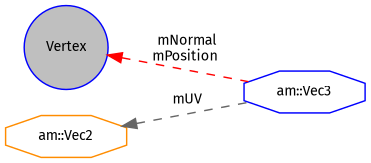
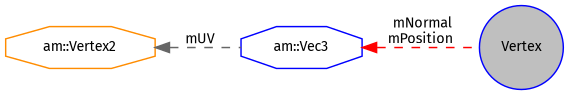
edge "am::Vec3" -> "Vertex": reversed
node "am::Vec2": label "am::Vec2" -> "am::Vertex2"
